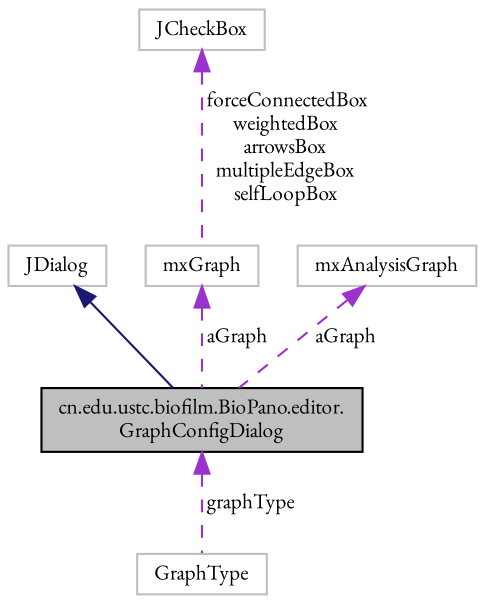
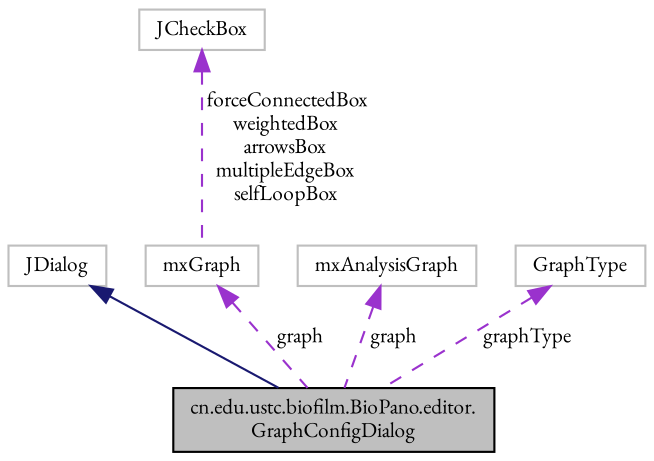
edge "cn.edu.ustc.biofilm.BioPano.editor. GraphConfigDialog" -> "mxGraph": label " aGraph" -> " graph"
edge "cn.edu.ustc.biofilm.BioPano.editor. GraphConfigDialog" -> "mxAnalysisGraph": label " aGraph" -> " graph"
edge "GraphType" -> "cn.edu.ustc.biofilm.BioPano.editor. GraphConfigDialog": reversed
